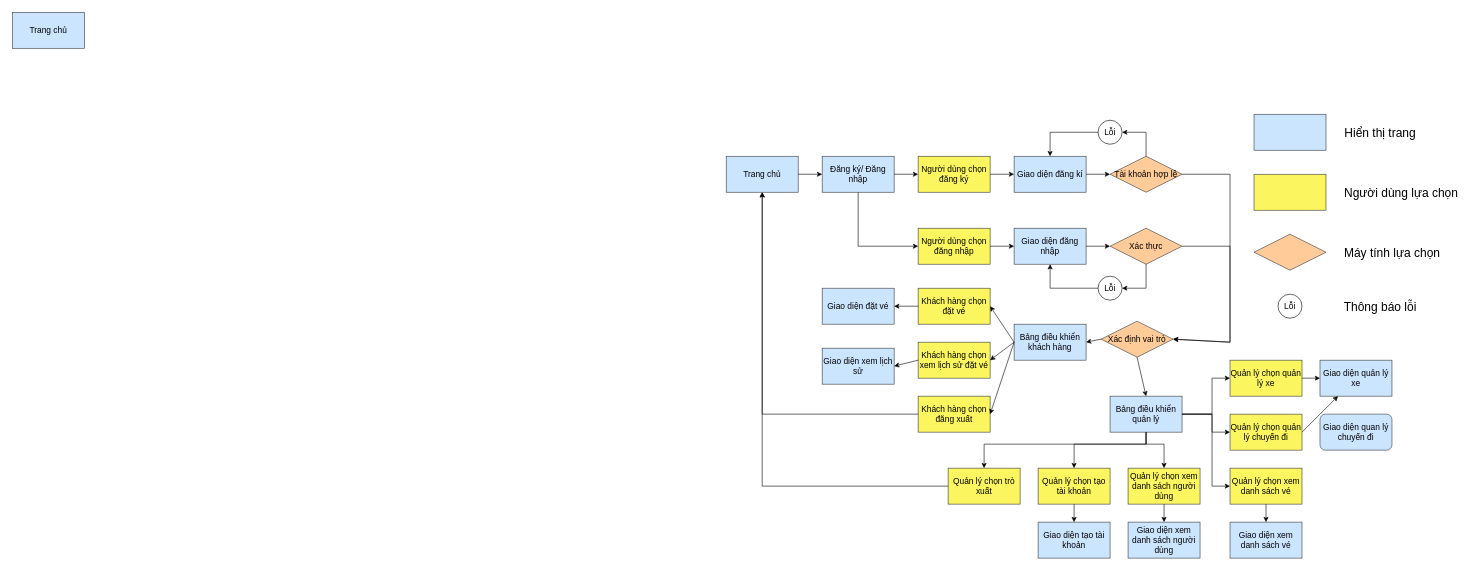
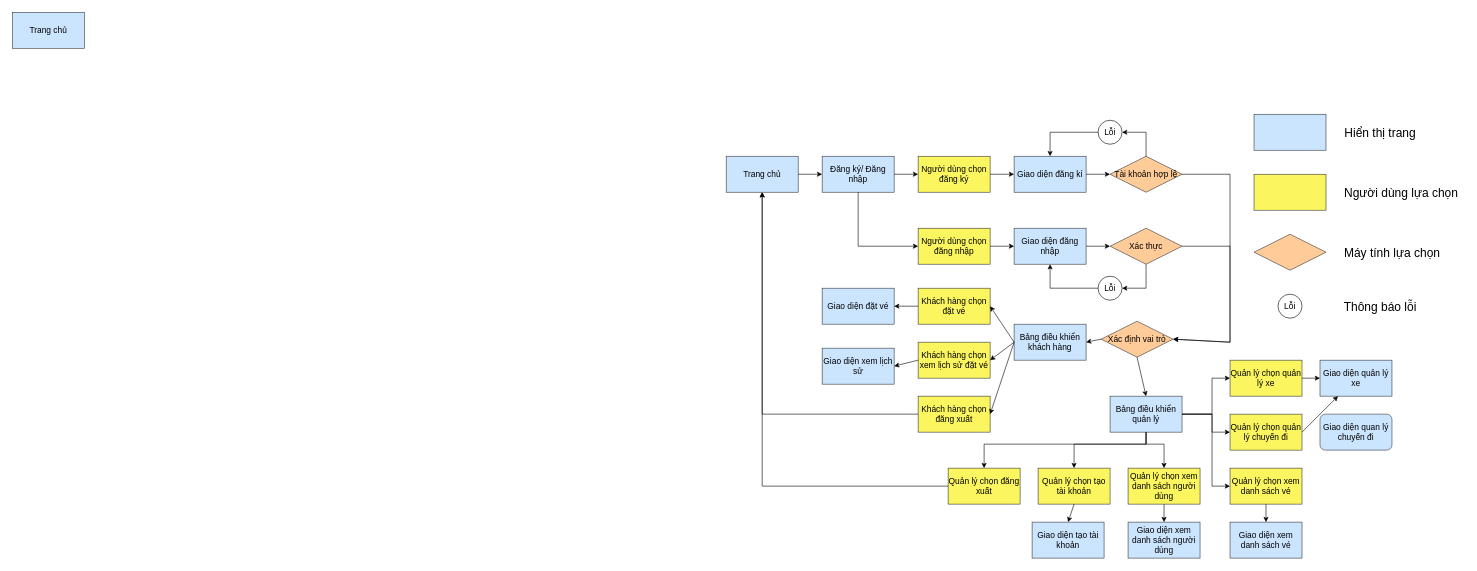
node "Quản lý chọn trò xuất": label "Quản lý chọn trò xuất" -> "Quản lý chọn đăng xuất"
node "Giao diện tạo tài khoản": moved (1074, 540) -> (1068, 540)
